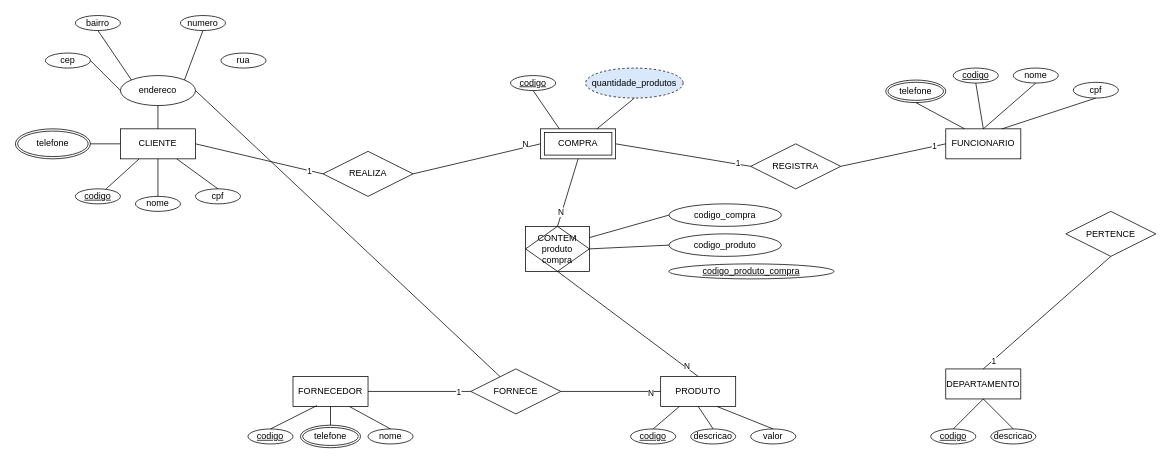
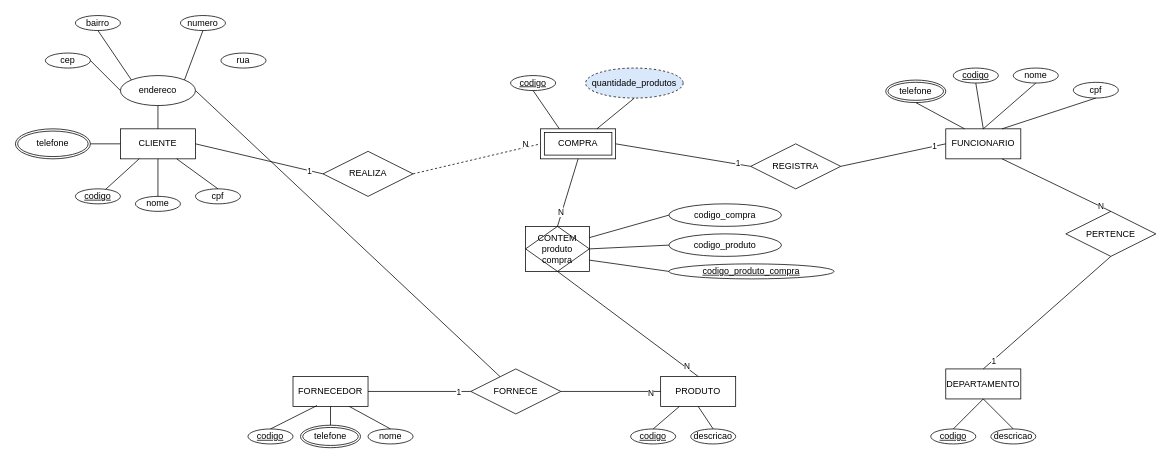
edge "COMPRA" -- "REALIZA": style solid -> dashed
edge "FUNCIONARIO" -- "PERTENCE": added, label "N"
edge "CONTEM produto compra" -- "codigo_produto_compra": added
edge "PRODUTO" -- "valor": removed
node "valor": removed
